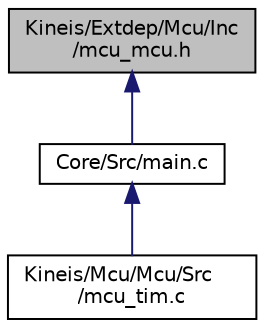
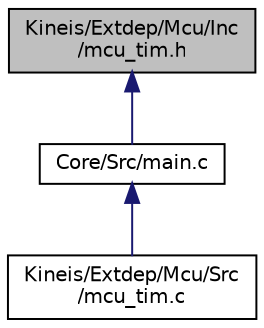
node "Kineis/Extdep/Mcu/Inc /mcu_mcu.h": label "Kineis/Extdep/Mcu/Inc /mcu_mcu.h" -> "Kineis/Extdep/Mcu/Inc /mcu_tim.h"
node "Kineis/Mcu/Mcu/Src /mcu_tim.c": label "Kineis/Mcu/Mcu/Src /mcu_tim.c" -> "Kineis/Extdep/Mcu/Src /mcu_tim.c"
